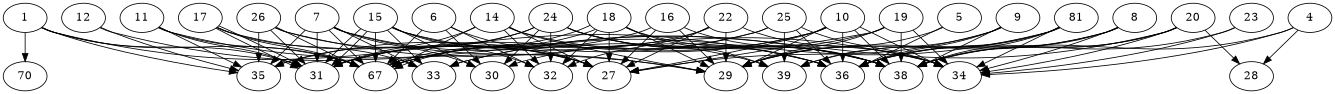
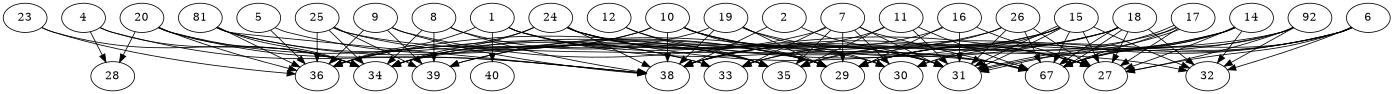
node "22": label "22" -> "92"
node "2": added
edge "6" -> "35": added
edge "6" -> "29": added
node "70": label "70" -> "40"
